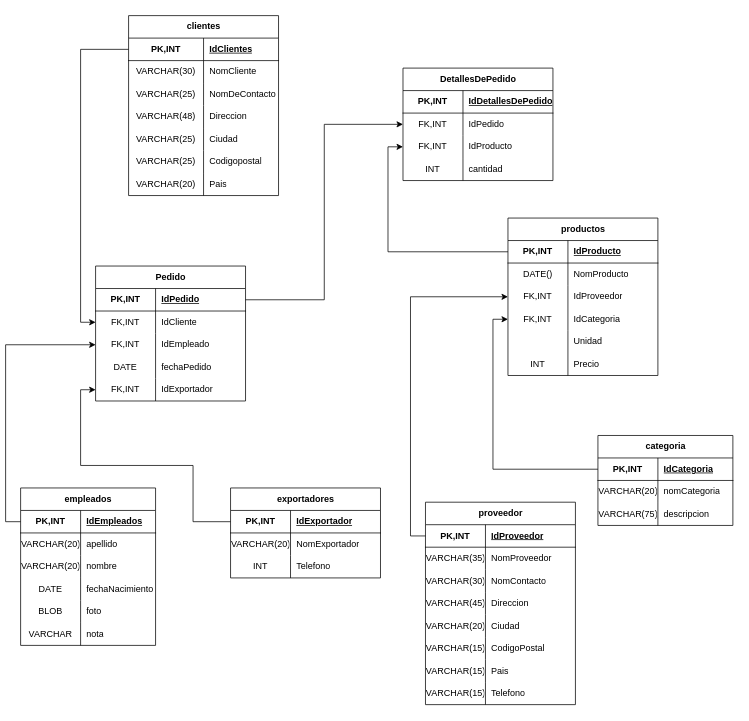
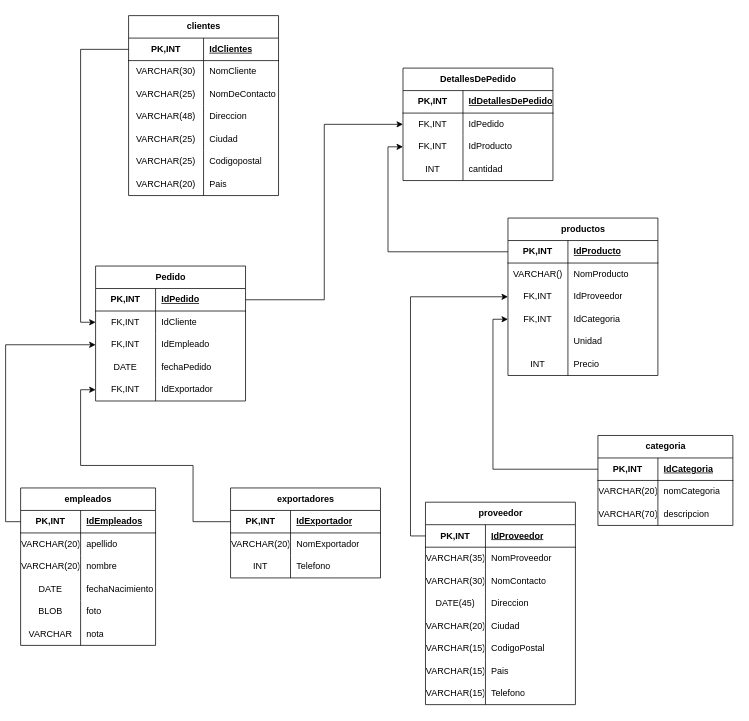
node "DATE()": label "DATE()" -> "VARCHAR()"
node "VARCHAR(75)": label "VARCHAR(75)" -> "VARCHAR(70)"
node "VARCHAR(45)": label "VARCHAR(45)" -> "DATE(45)"
